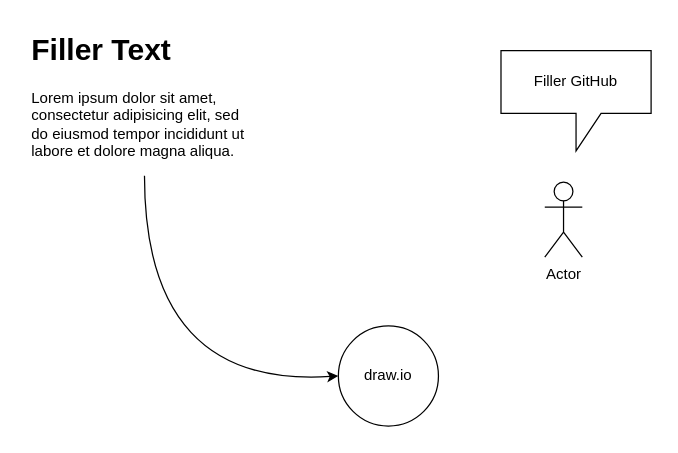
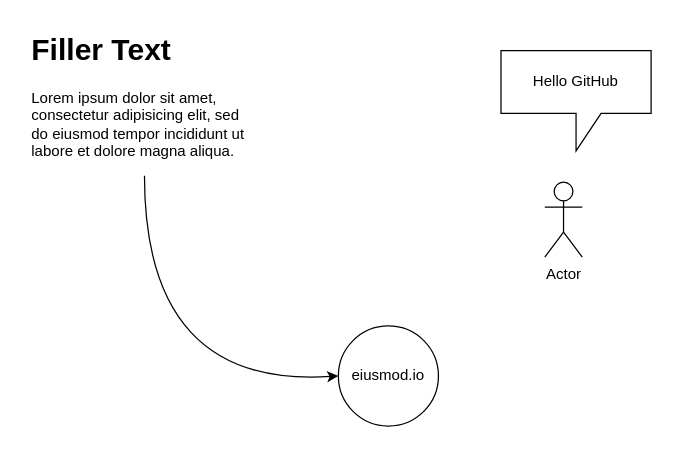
node "Filler GitHub": label "Filler GitHub" -> "Hello GitHub"
node "draw.io": label "draw.io" -> "eiusmod.io"
